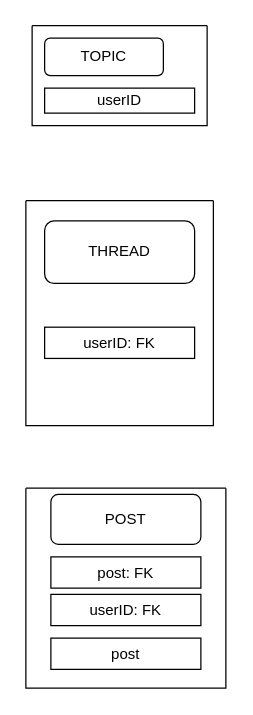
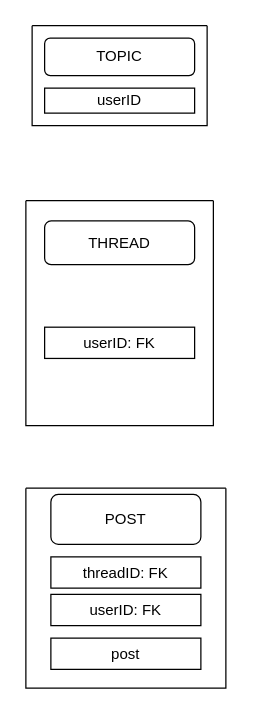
node "TOPIC": size 119x38 -> 150x38
node "THREAD": size 150x63 -> 150x44
node "post: FK": label "post: FK" -> "threadID: FK"
